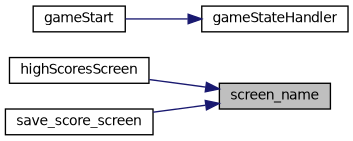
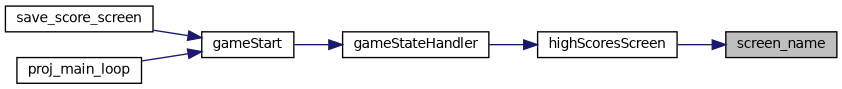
edge "gameStateHandler" -> "highScoresScreen": added
node "proj_main_loop": added
edge "save_score_screen" -> "screen_name": now "save_score_screen" -> "gameStart"
